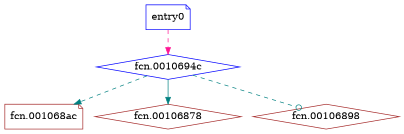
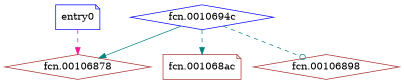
edge "entry0" -> "fcn.0010694c": now "entry0" -> "fcn.00106878"
